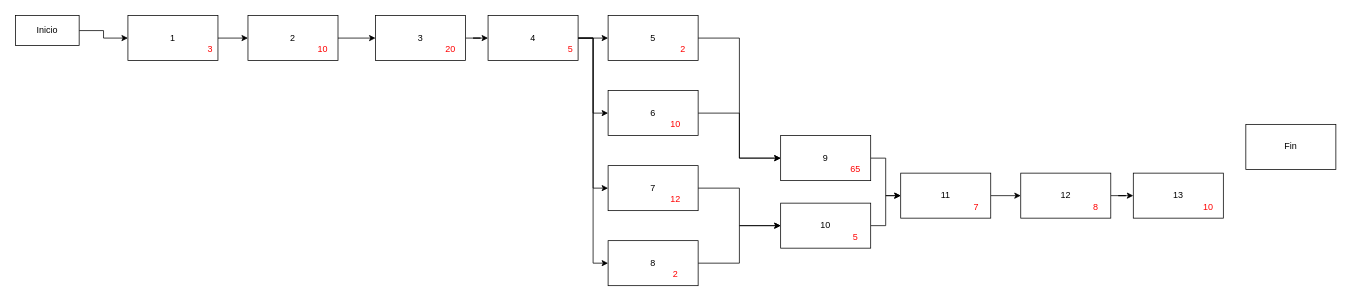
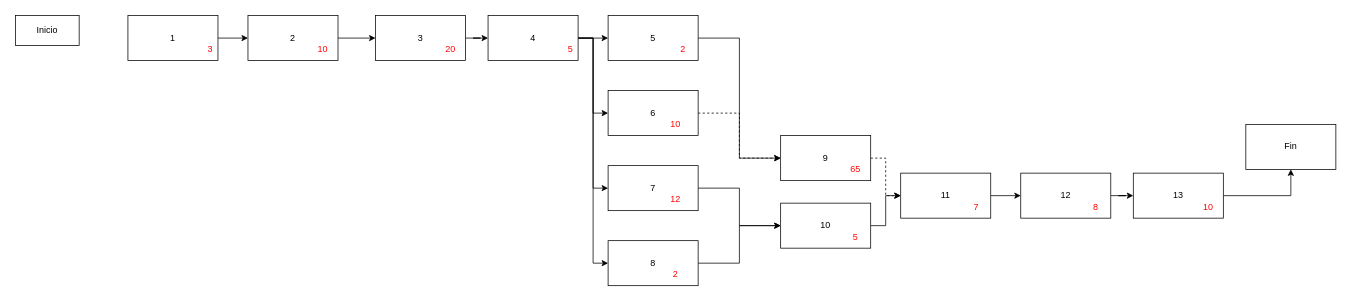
edge "Inicio" -> "1": removed
edge "6" -> "9": style solid -> dashed
edge "9" -> "11": style solid -> dashed
edge "13" -> "Fin": added
